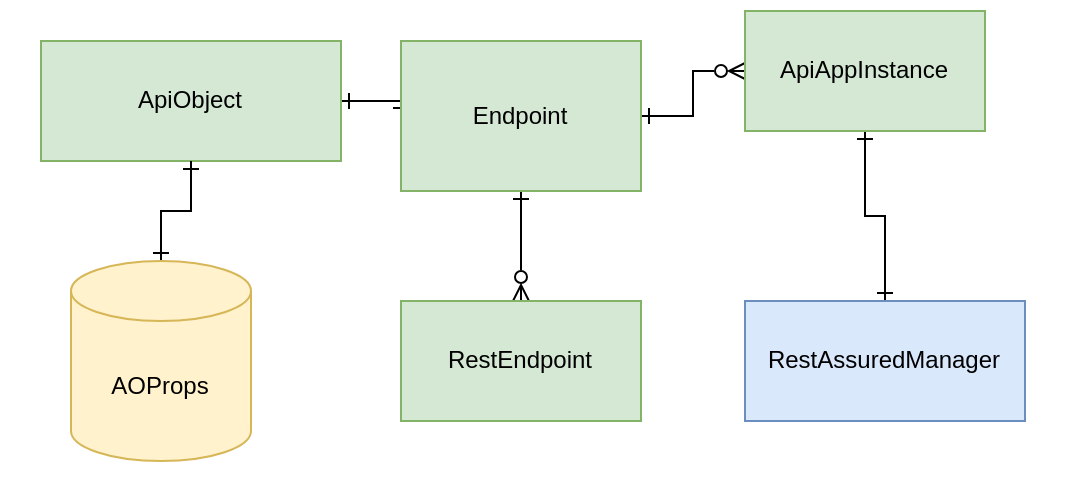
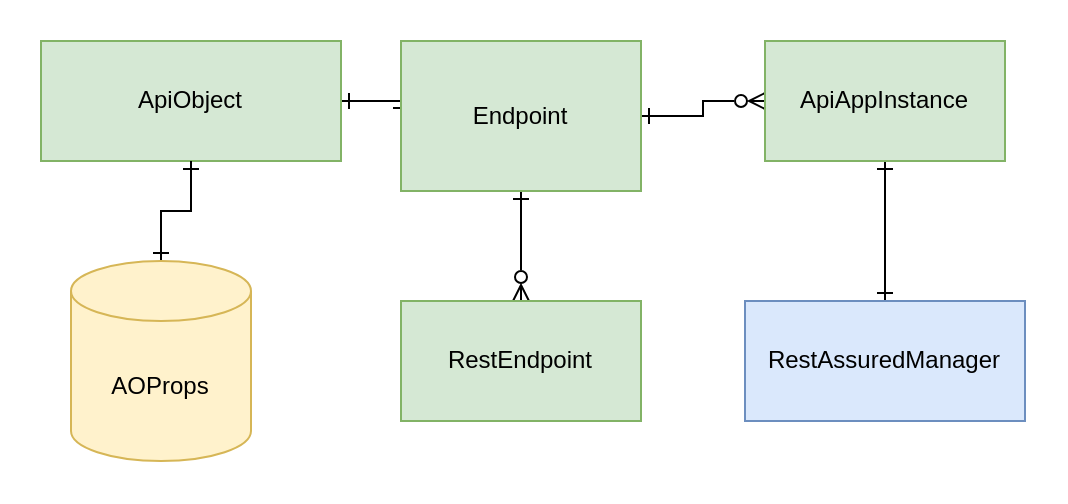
node "ApiAppInstance": moved (865, 71) -> (885, 101)
